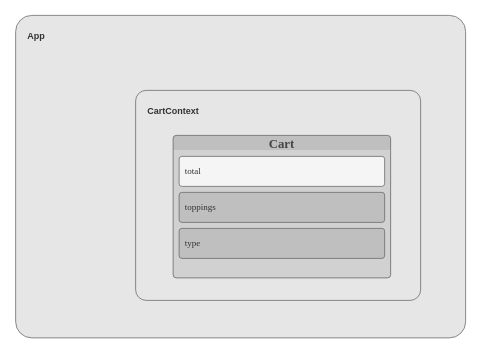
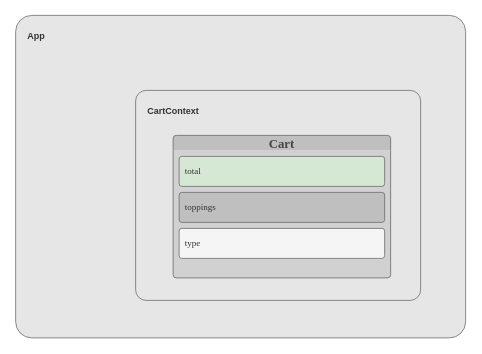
node "total": fillcolor #f5f5f5 -> #d5e8d4
node "type": fillcolor #bfbfbf -> #f5f5f5
